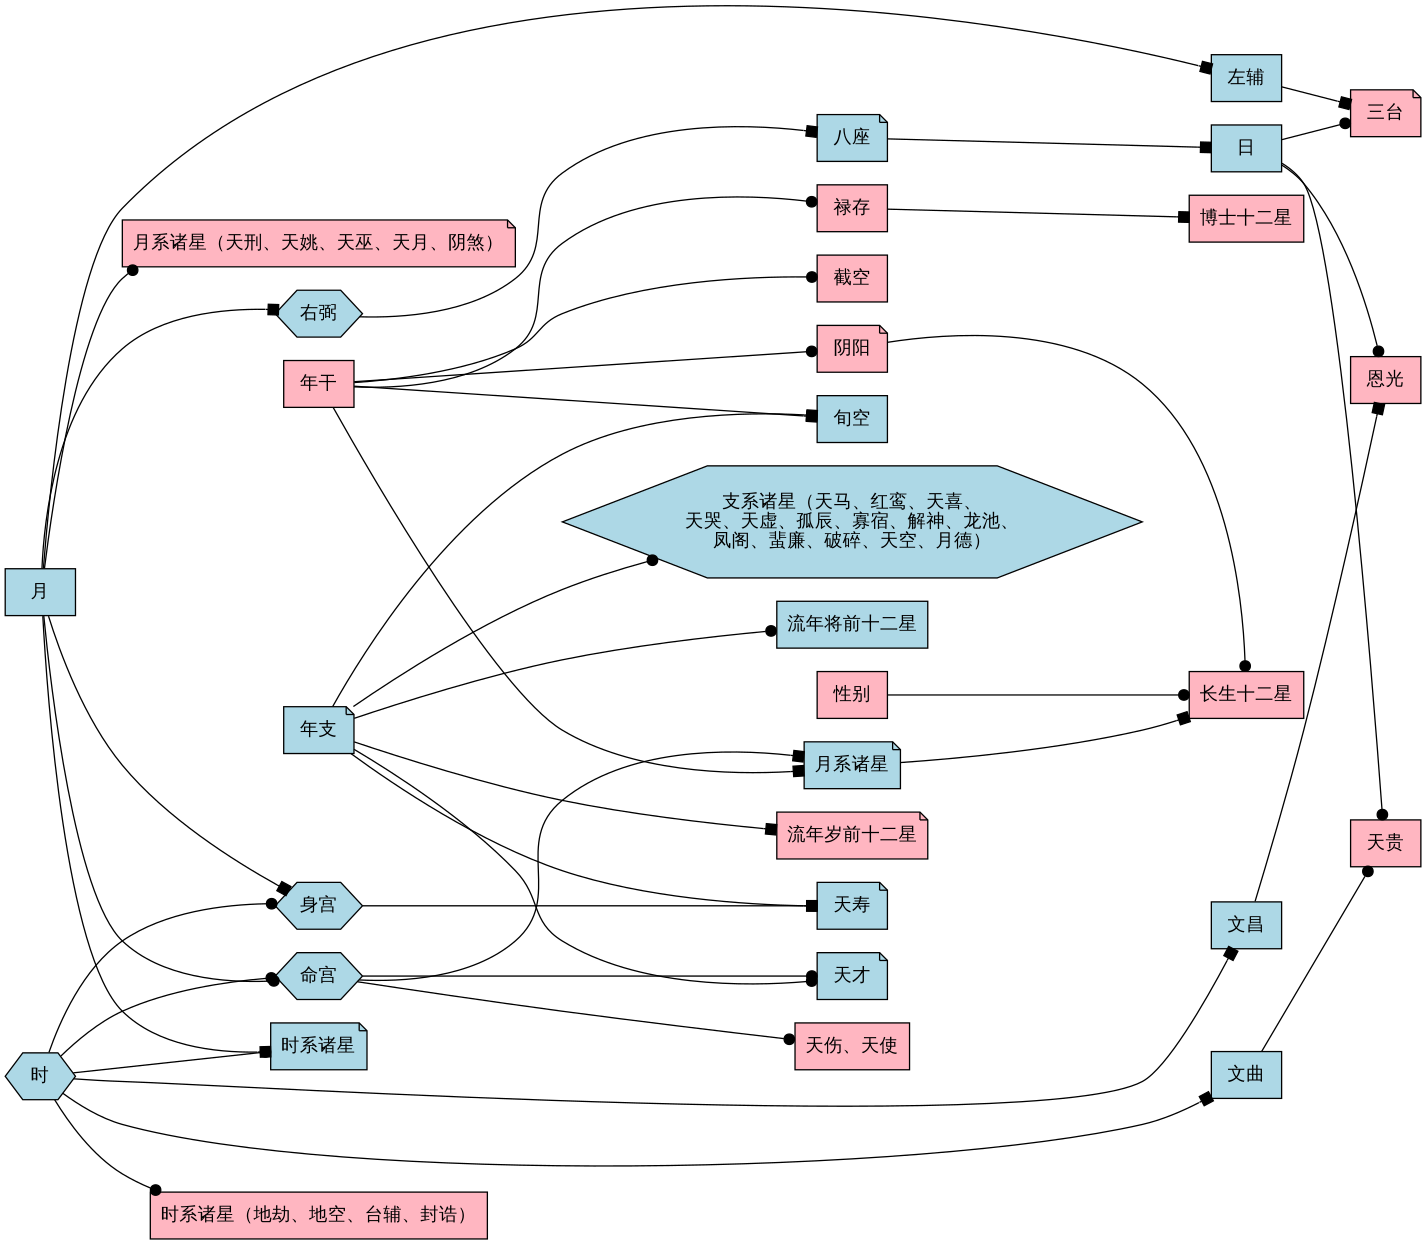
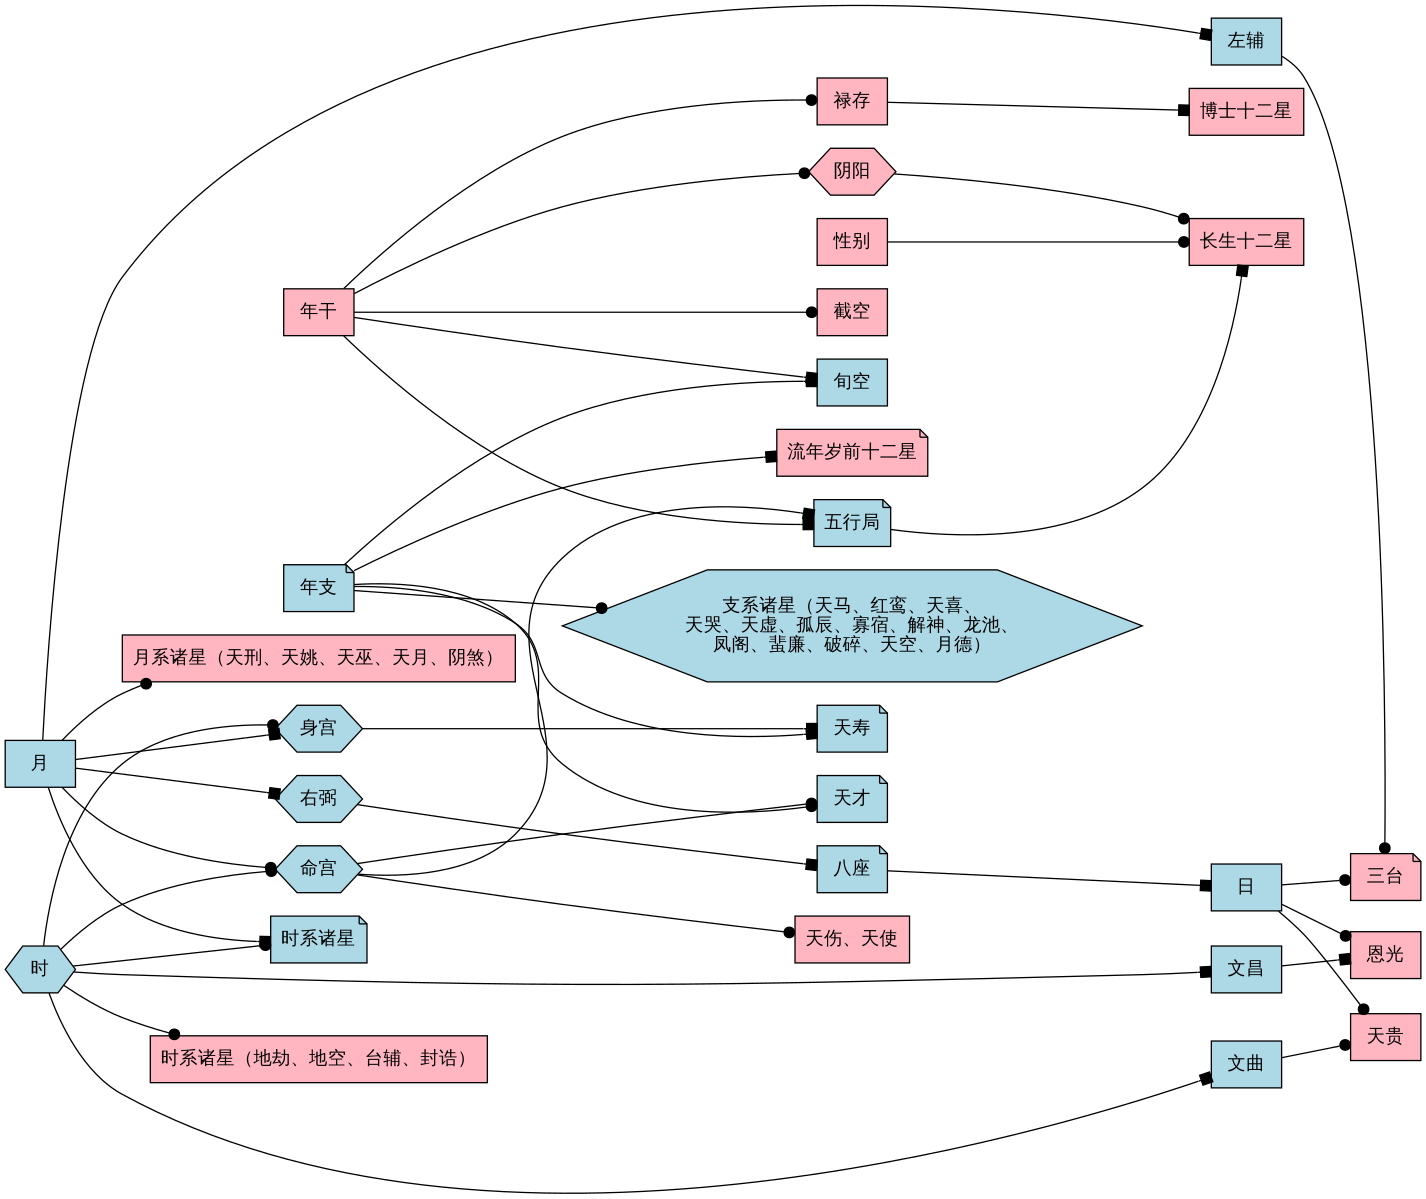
edge "左辅" -> "三台": arrowhead box -> dot
node "月系诸星（天刑、天姚、天巫、天月、阴煞）": shape note -> box
node "阴阳": shape note -> hexagon
node "流年将前十二星": removed
node "月系诸星": label "月系诸星" -> "五行局"
